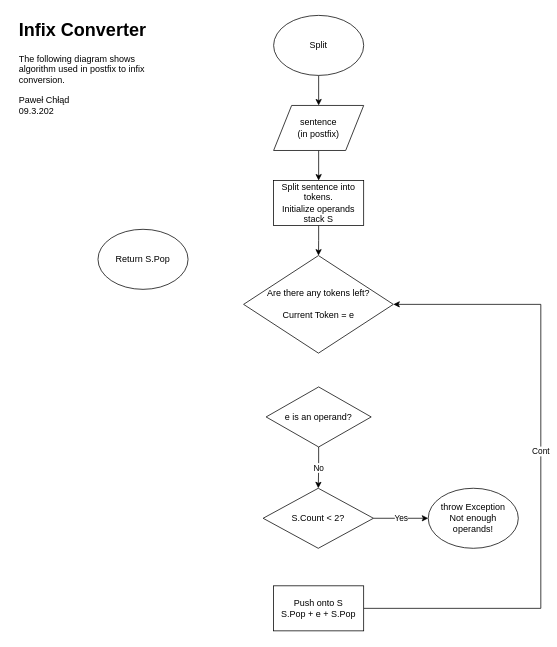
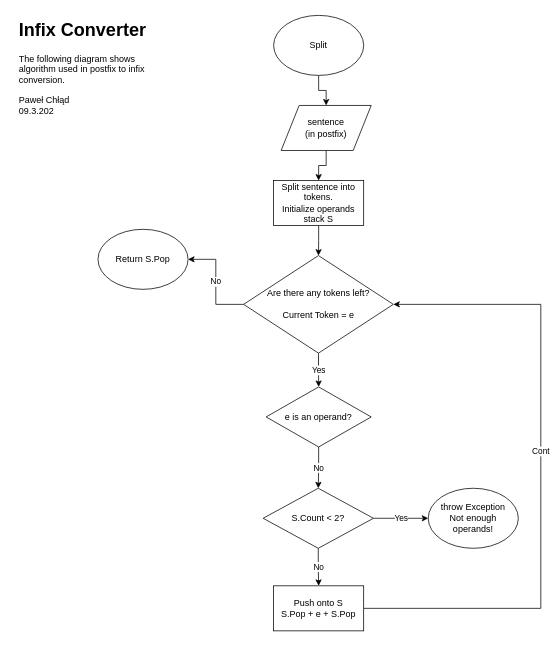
node "sentence (in postfix)": moved (318, 128) -> (326, 128)
edge "Are there any tokens left? Current Token = e" -> "Return S.Pop": added, label "No"
edge "Are there any tokens left? Current Token = e" -> "e is an operand?": added, label "Yes"
edge "S.Count < 2?" -> "Push onto S S.Pop + e + S.Pop": added, label "No"
